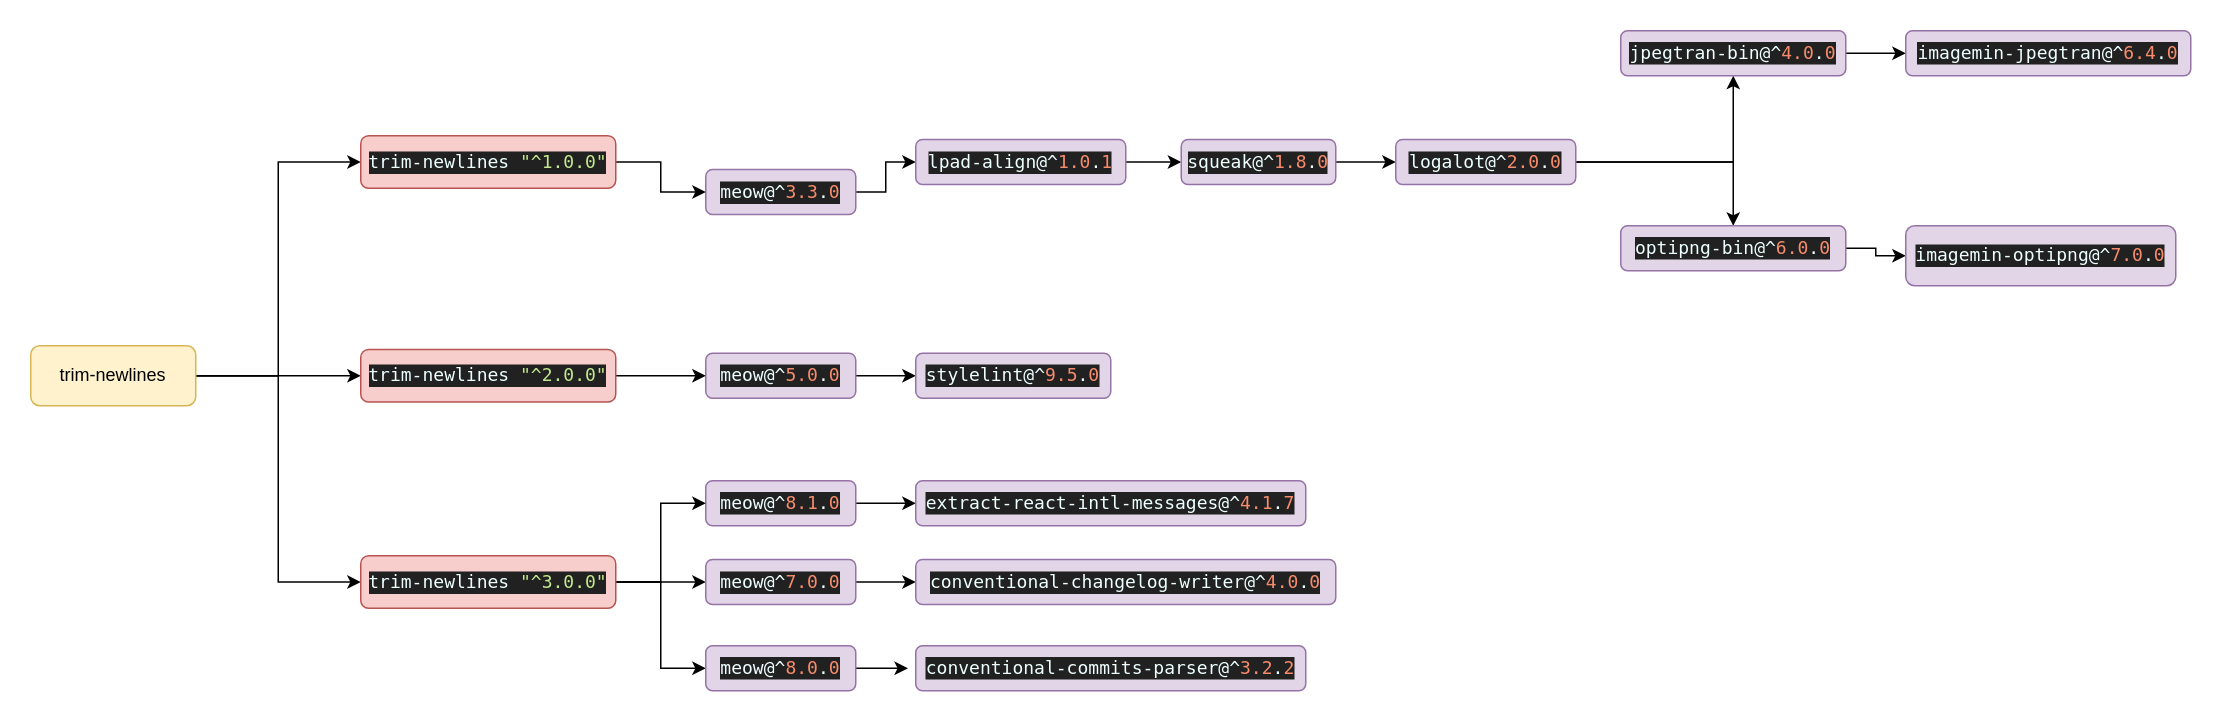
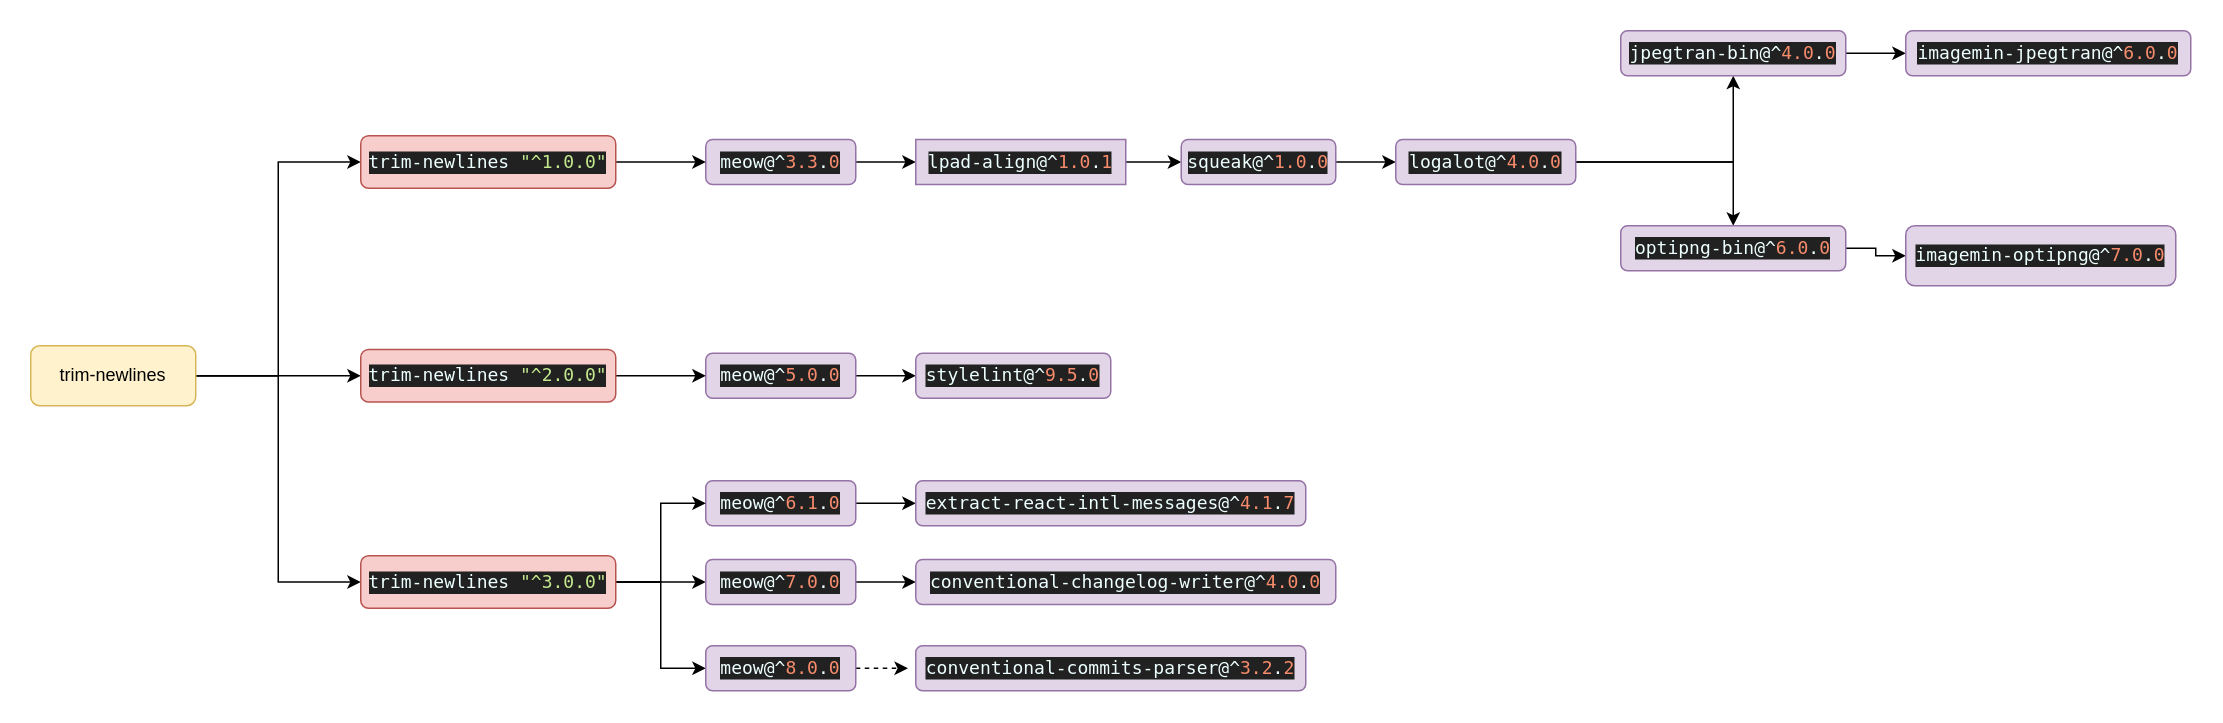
node "imagemin-jpegtran@^6.4.0": label "imagemin-jpegtran@^6.4.0" -> "imagemin-jpegtran@^6.0.0"
node "lpad-align@^1.0.1": shape rounded rectangle -> rectangle
node "squeak@^1.8.0": label "squeak@^1.8.0" -> "squeak@^1.0.0"
node "logalot@^2.0.0": label "logalot@^2.0.0" -> "logalot@^4.0.0"
node "meow@^3.3.0": moved (781, 192) -> (781, 162)
node "meow@^8.1.0": label "meow@^8.1.0" -> "meow@^6.1.0"
edge "meow@^8.0.0" -> "conventional-commits-parser@^3.2.2": style solid -> dashed
